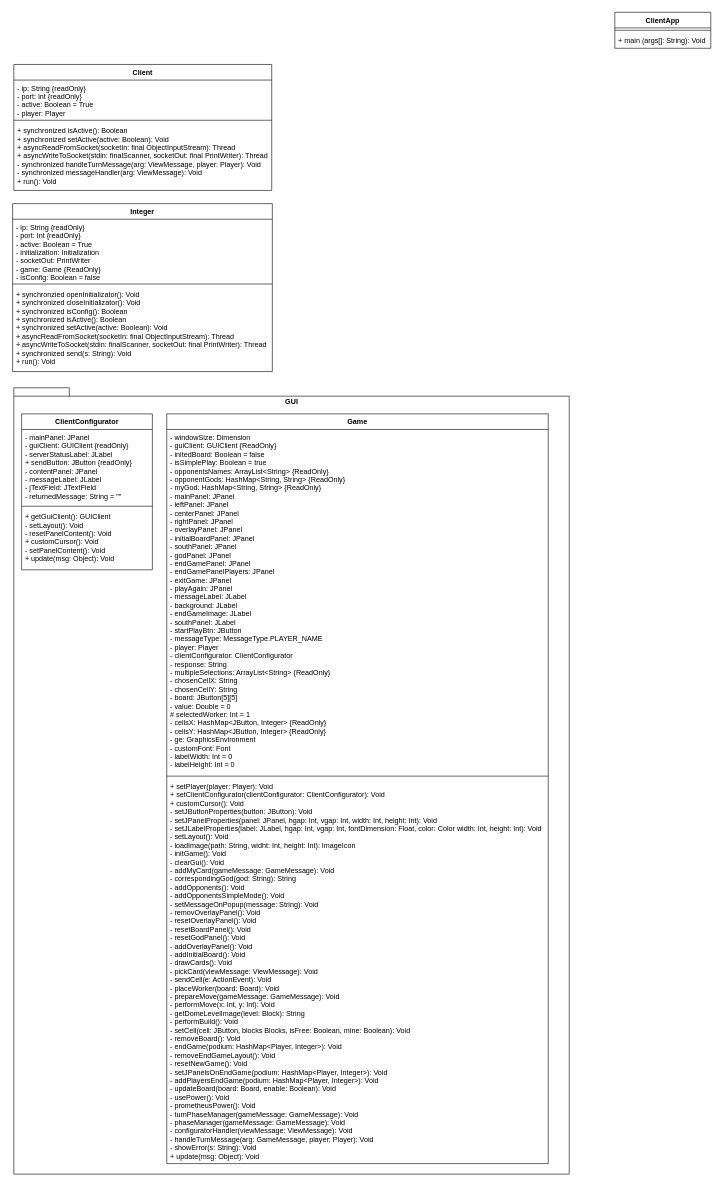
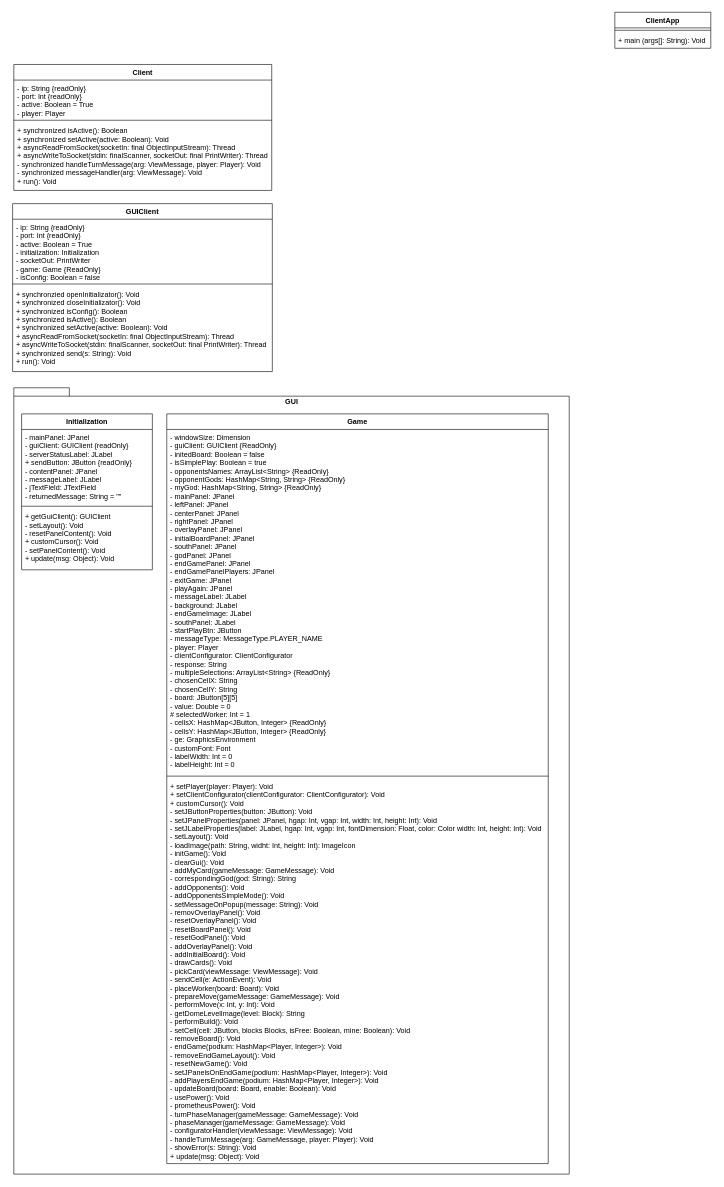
node "Integer": label "Integer" -> "GUIClient"
node "ClientConfigurator": label "ClientConfigurator" -> "Initialization"
